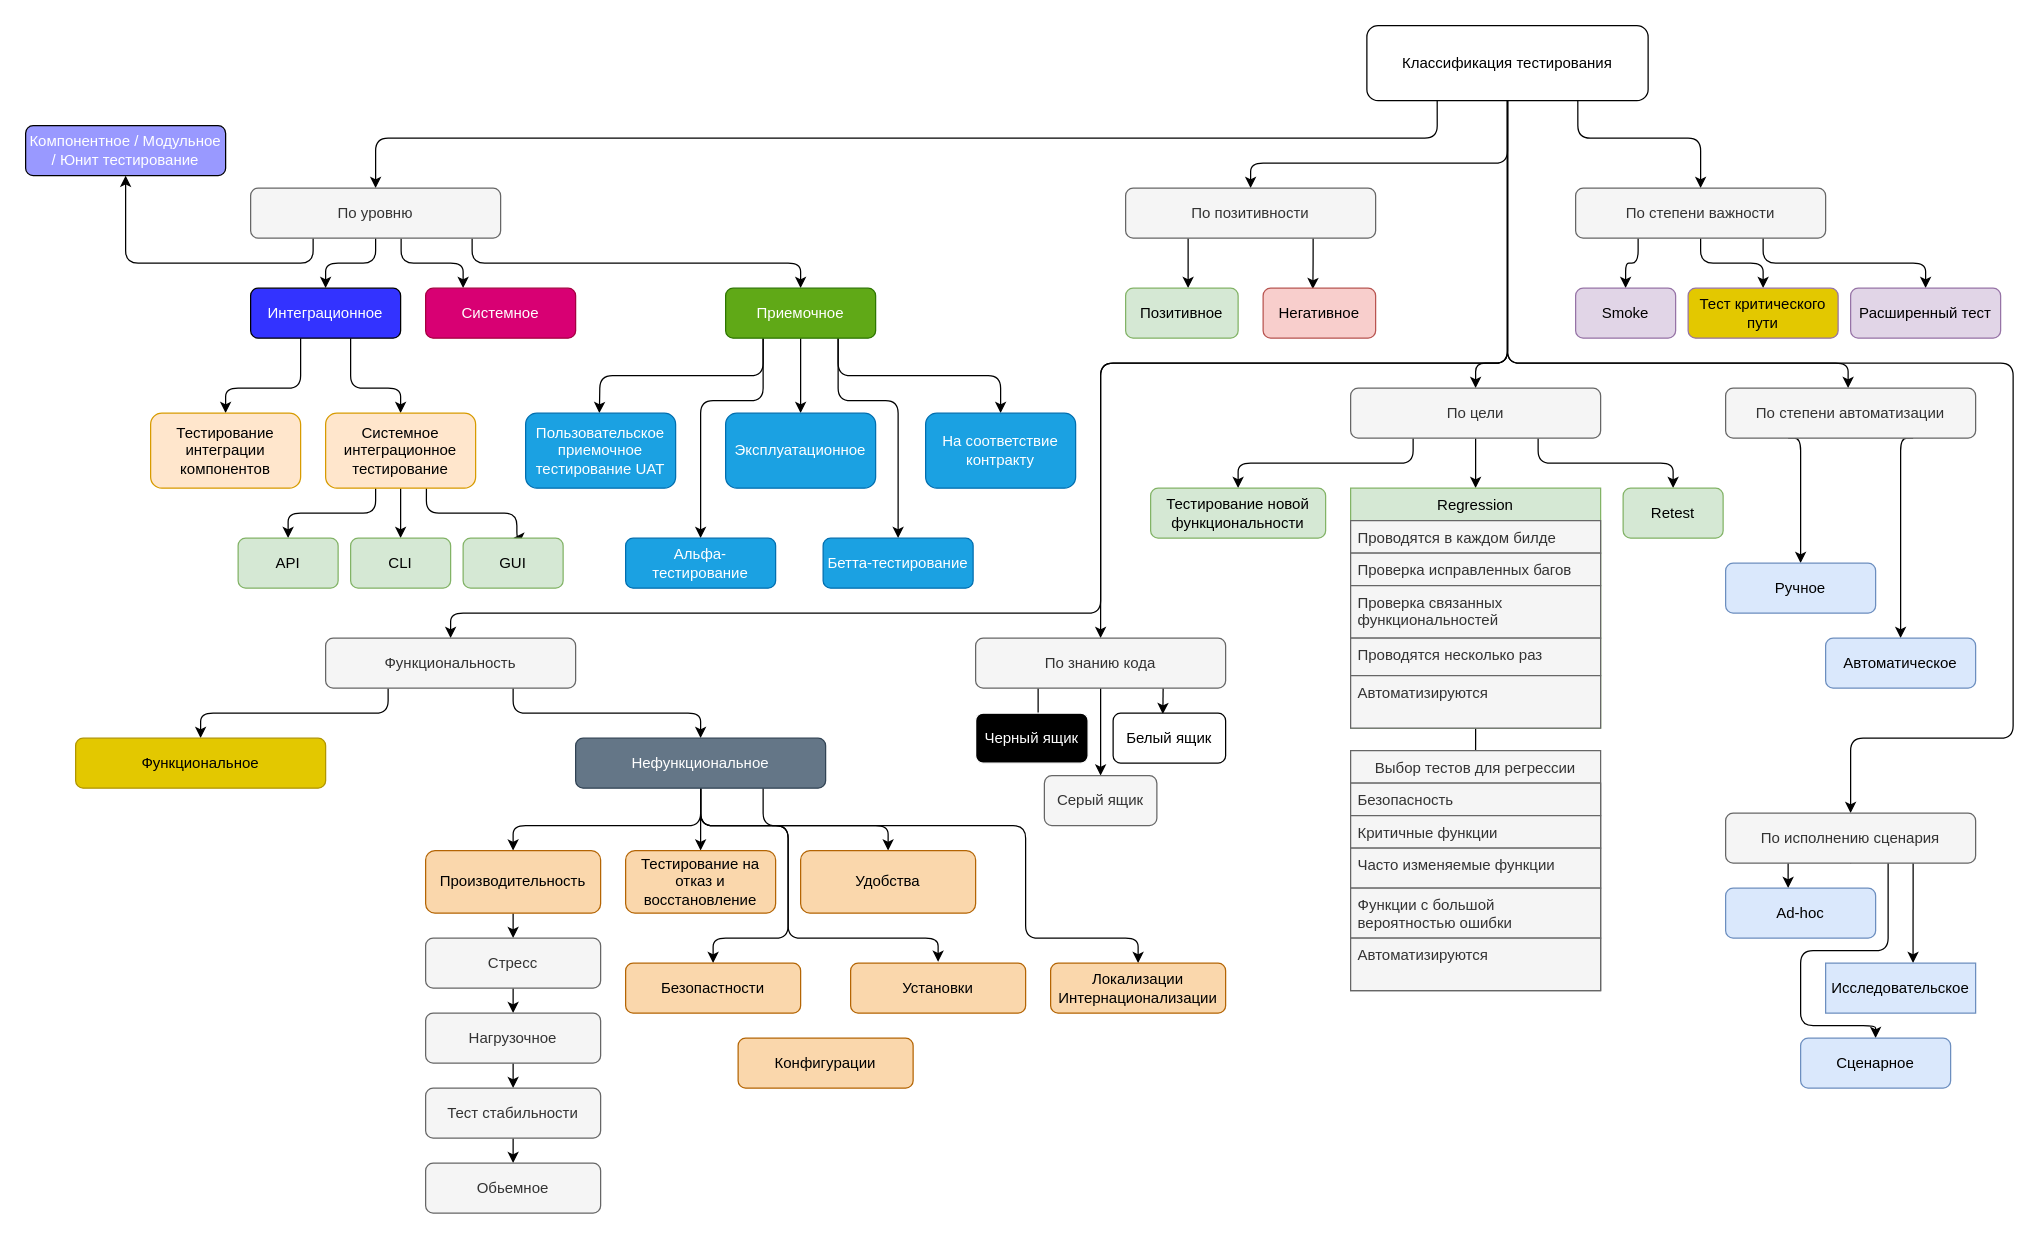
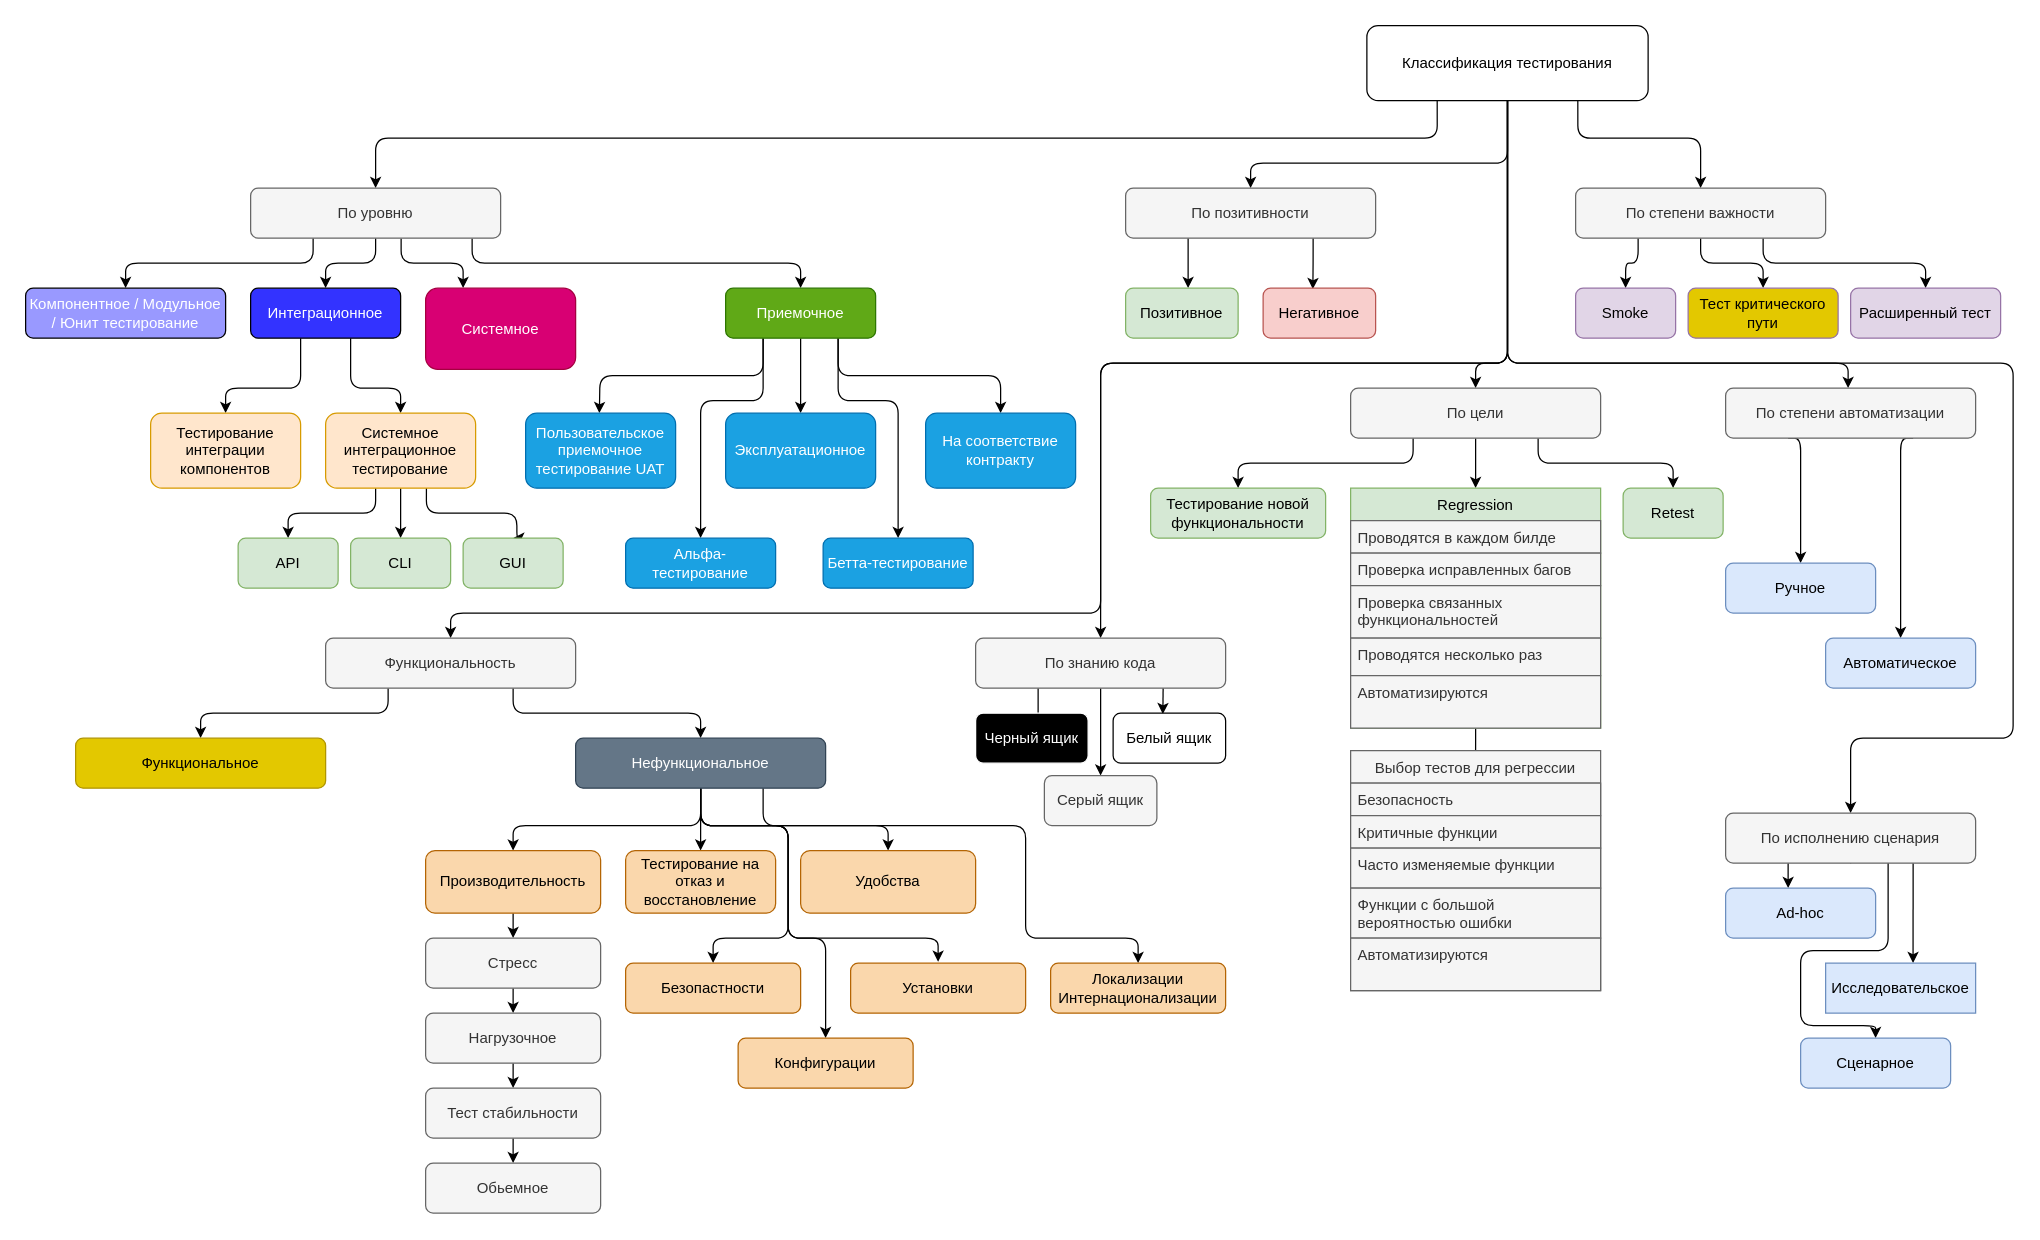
node "Компонентное / Модульное / Юнит тестирование": moved (126, 151) -> (126, 313)
node "Системное": size 150x50 -> 150x81
edge "Нефункциональное" -> "Конфигурации": added
